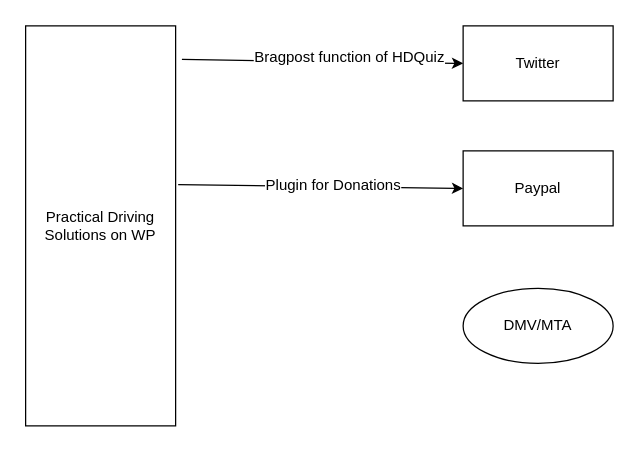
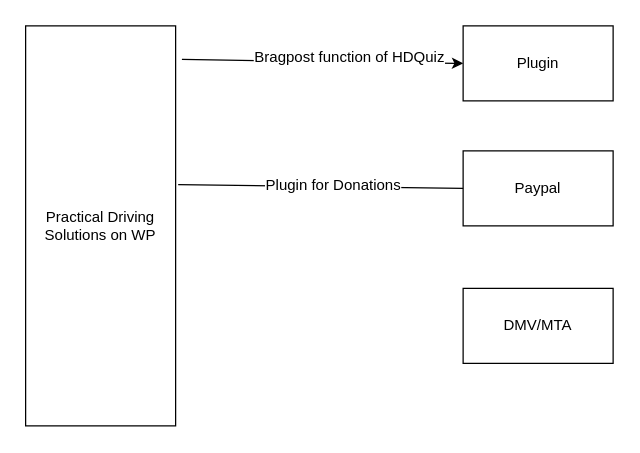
node "Twitter": label "Twitter" -> "Plugin"
edge "Practical Driving Solutions on WP" -> "Paypal": arrowhead classic -> none
node "DMV/MTA": shape ellipse -> rectangle
